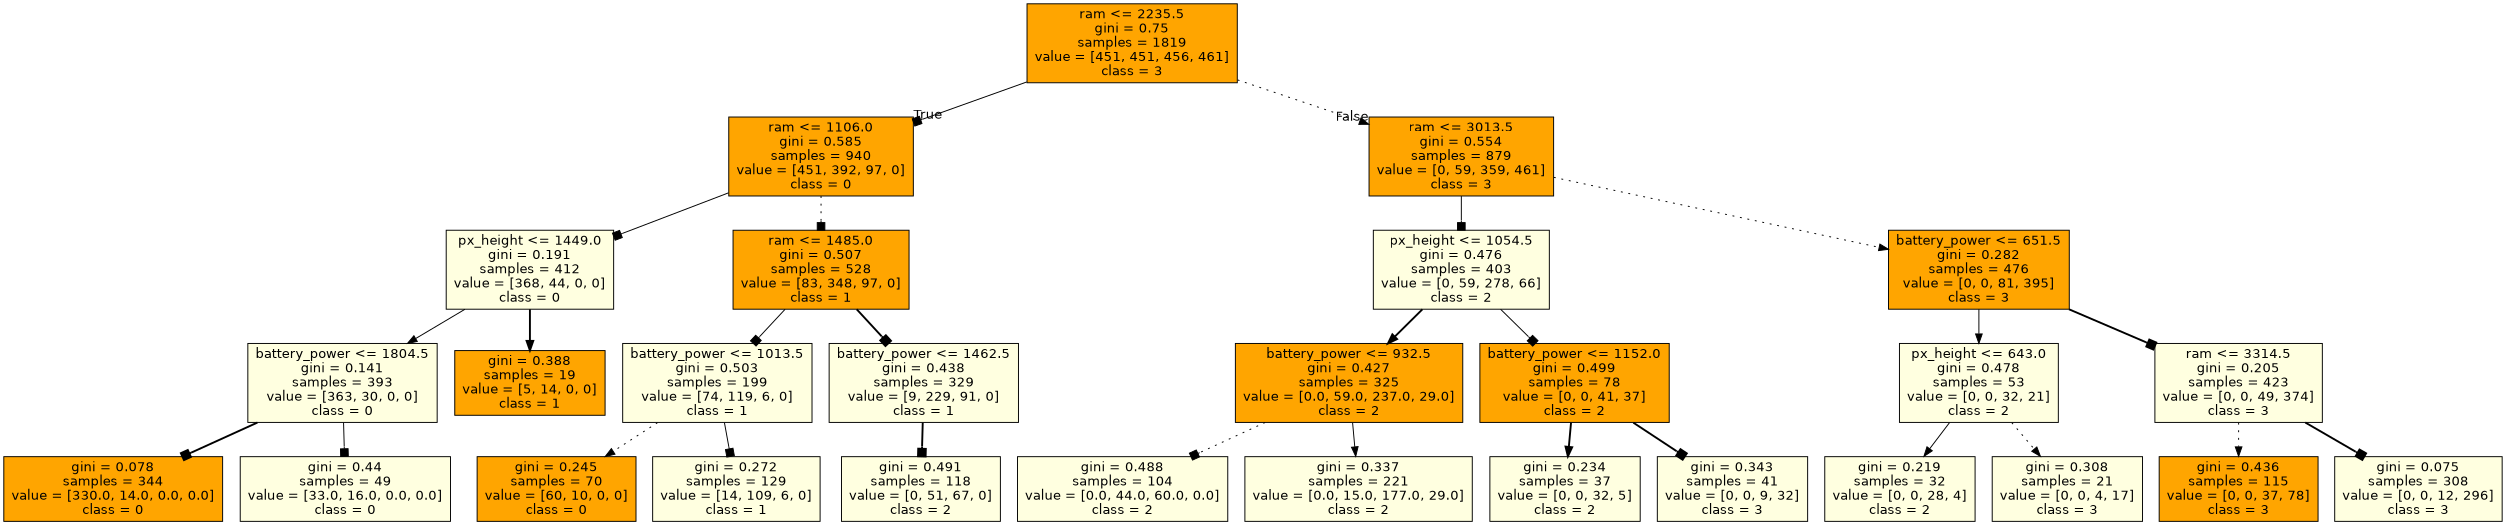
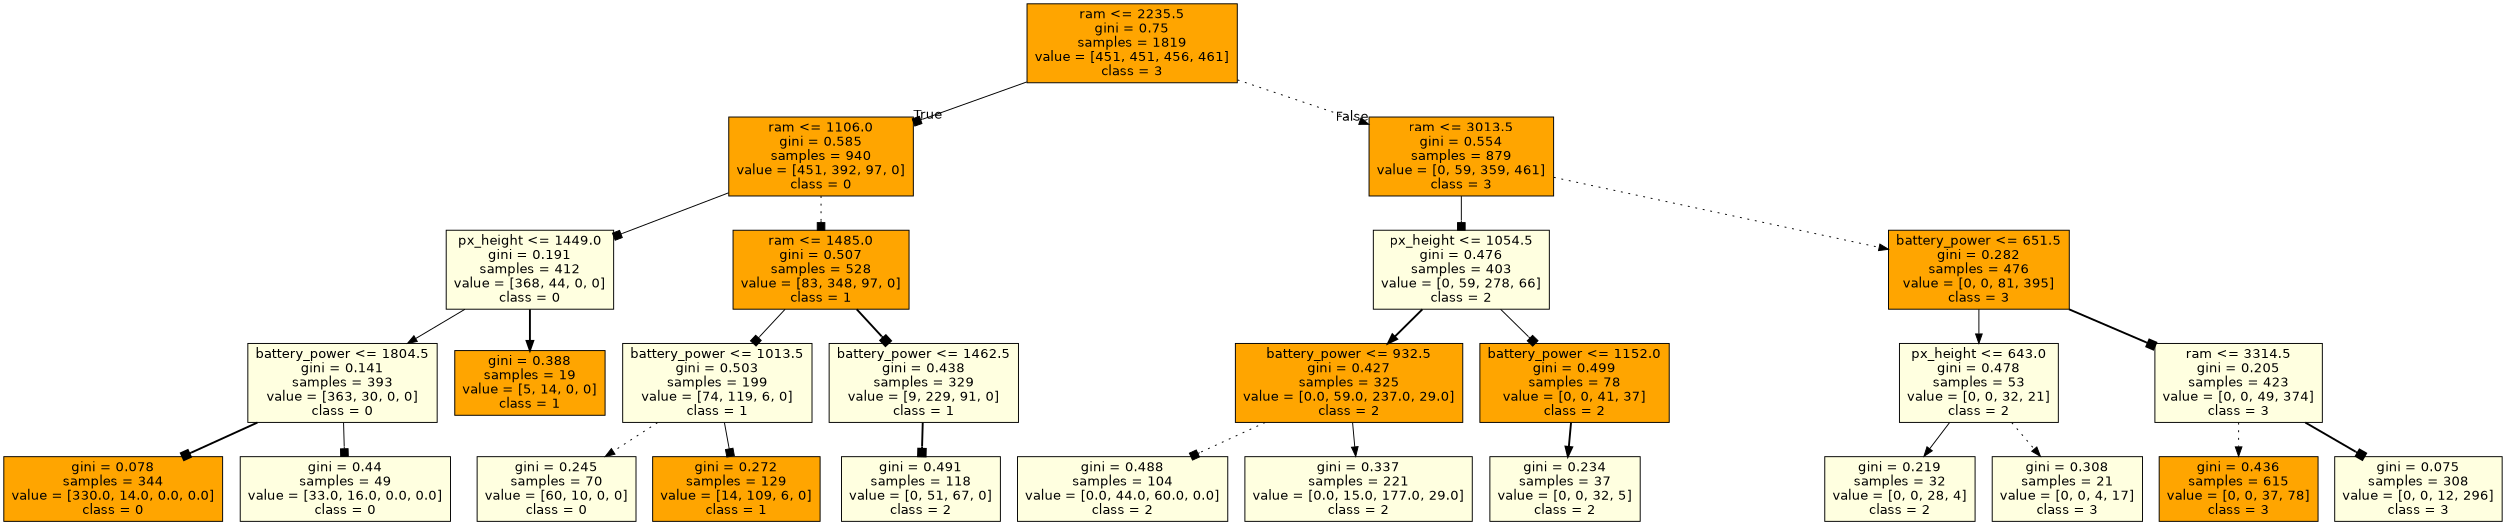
node "gini = 0.245 samples = 70 value = [60, 10, 0, 0] class = 0": fillcolor orange -> lightyellow
node "gini = 0.272 samples = 129 value = [14, 109, 6, 0] class = 1": fillcolor lightyellow -> orange
node "gini = 0.343 samples = 41 value = [0, 0, 9, 32] class = 3": removed
node "gini = 0.436 samples = 115 value = [0, 0, 37, 78] class = 3": label "gini = 0.436 samples = 115 value = [0, 0, 37, 78] class = 3" -> "gini = 0.436 samples = 615 value = [0, 0, 37, 78] class = 3"
